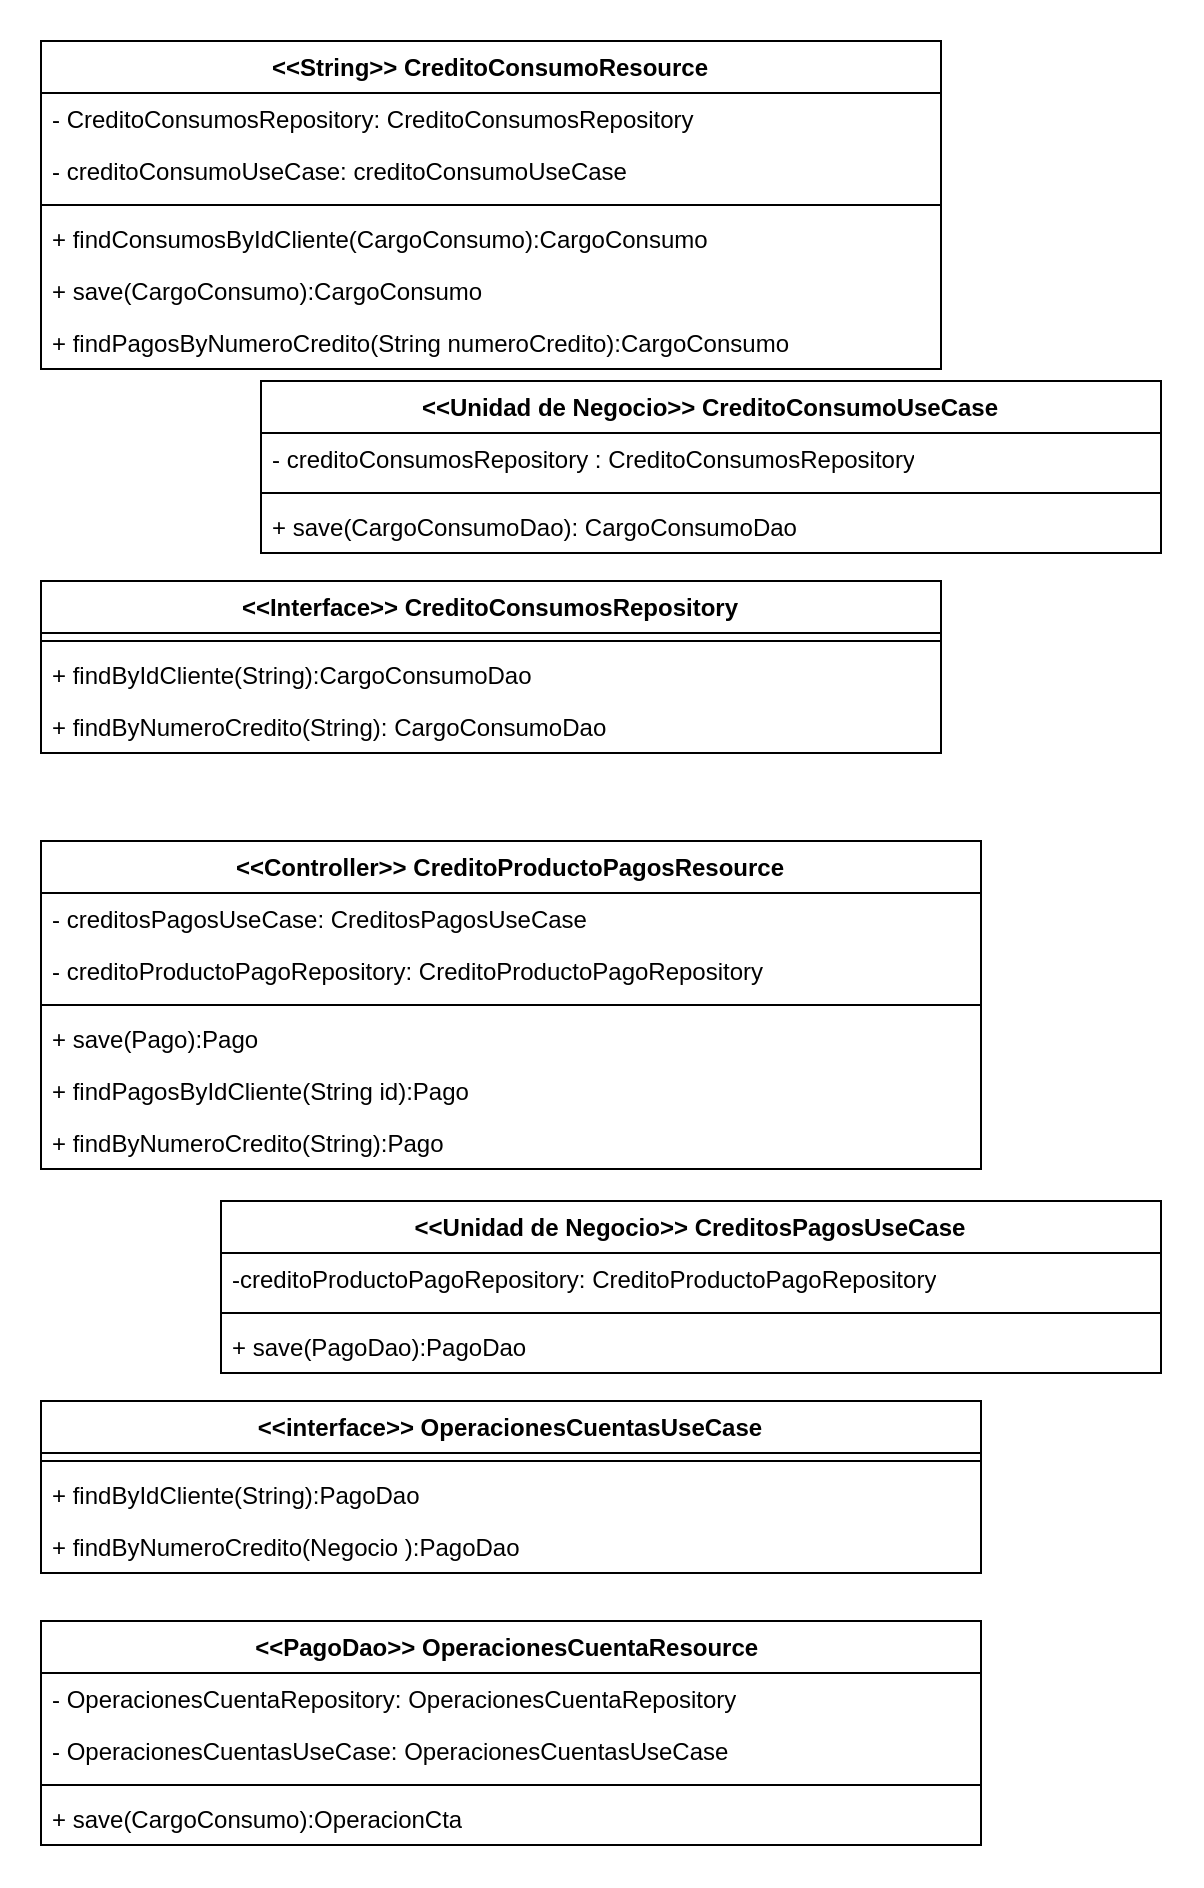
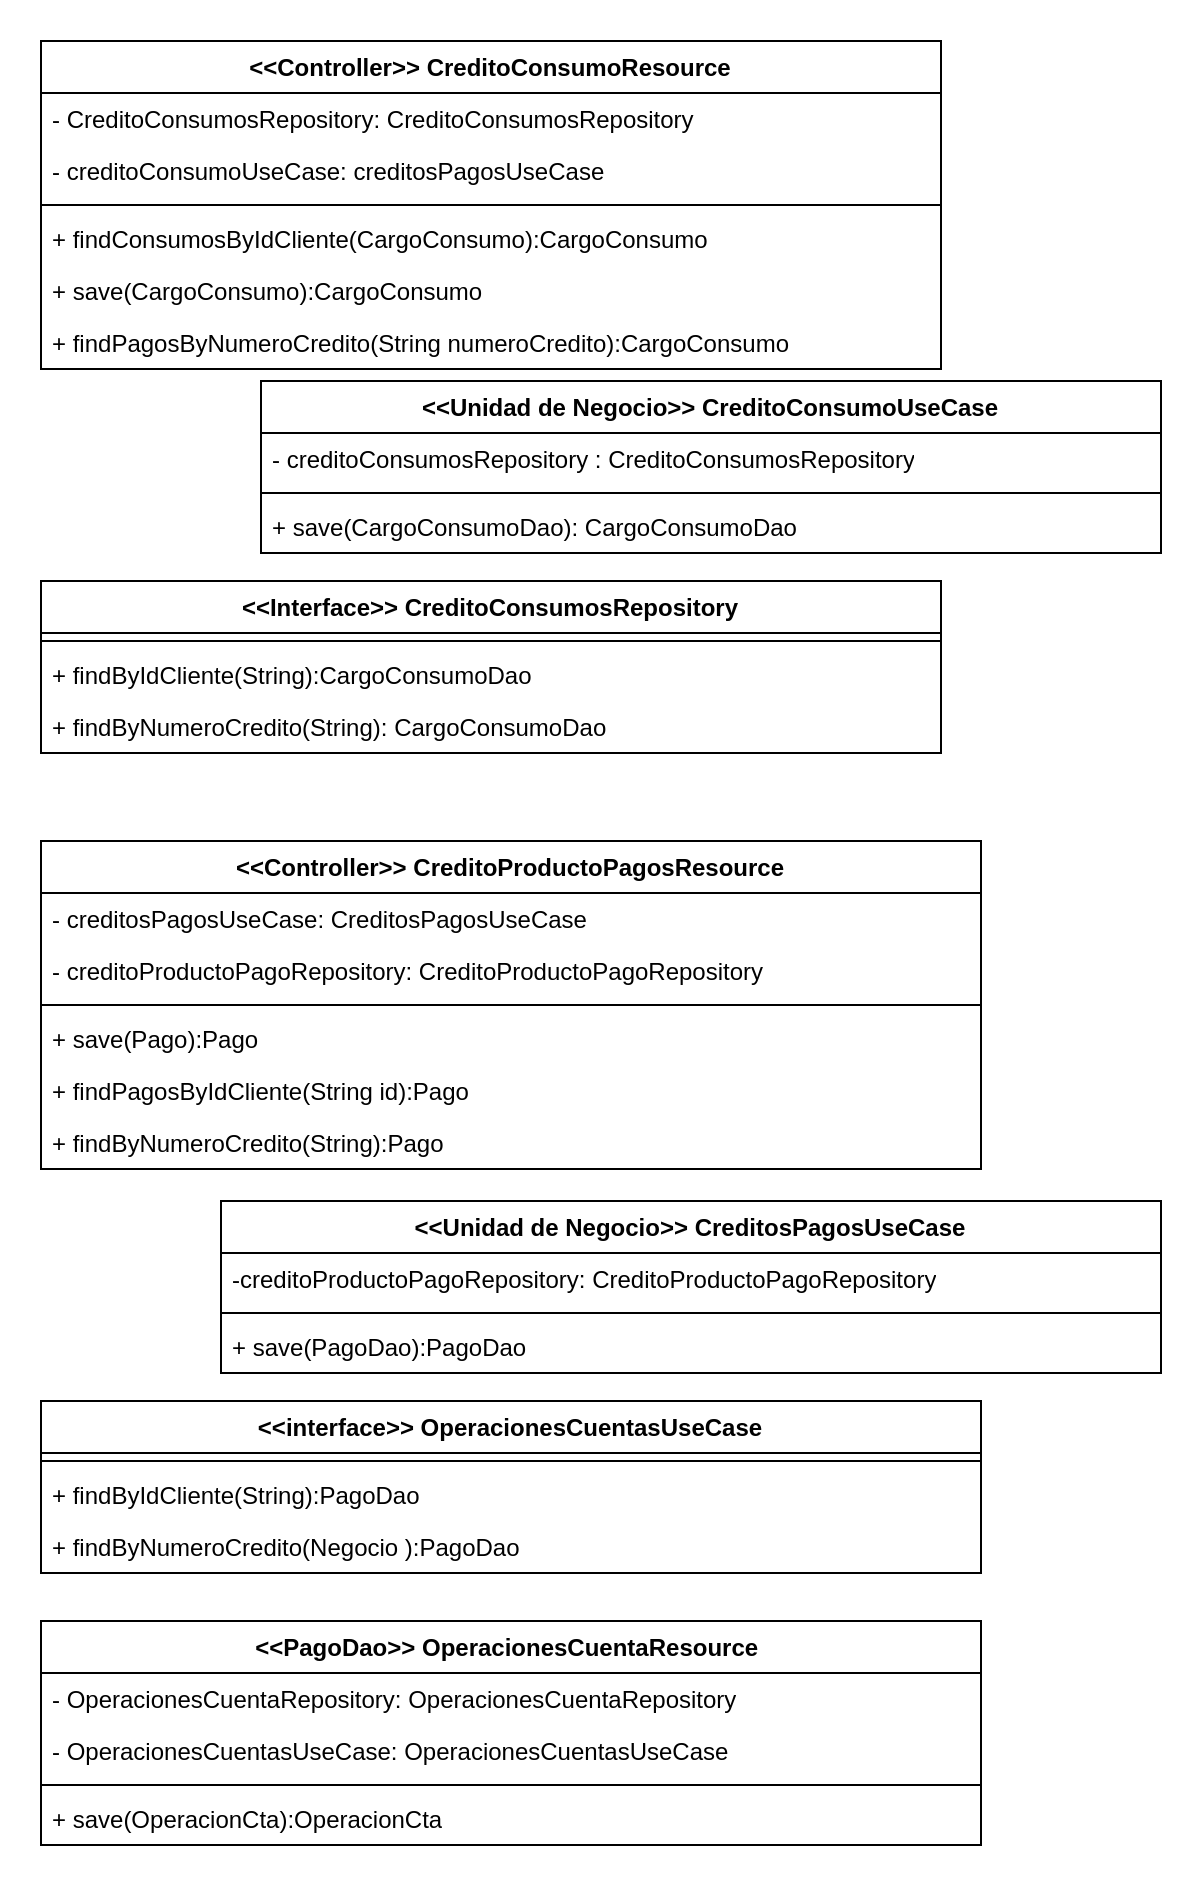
node "<<String>> CreditoConsumoResource": label "<<String>> CreditoConsumoResource" -> "<<Controller>> CreditoConsumoResource"
node "- creditoConsumoUseCase: creditoConsumoUseCase": label "- creditoConsumoUseCase: creditoConsumoUseCase" -> "- creditoConsumoUseCase: creditosPagosUseCase"
node "+ save(CargoConsumo):OperacionCta": label "+ save(CargoConsumo):OperacionCta" -> "+ save(OperacionCta):OperacionCta"
